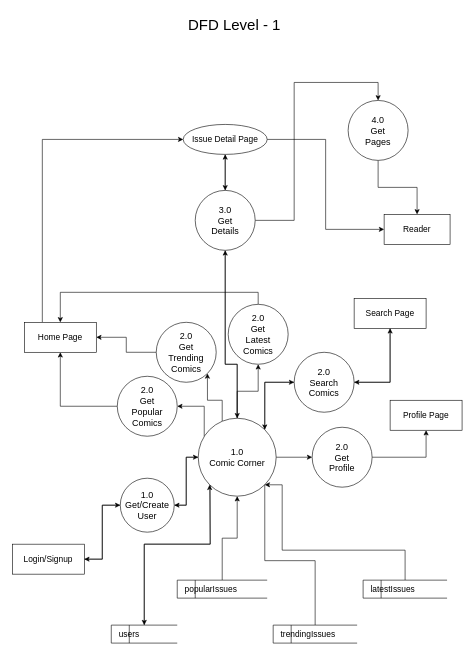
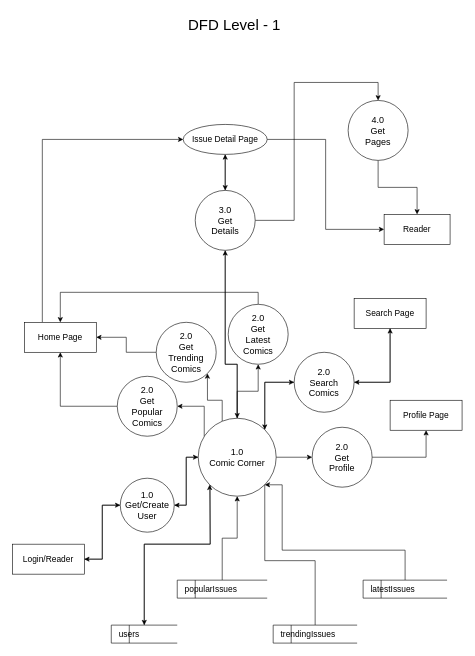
node "Login/Signup": label "Login/Signup" -> "Login/Reader"
